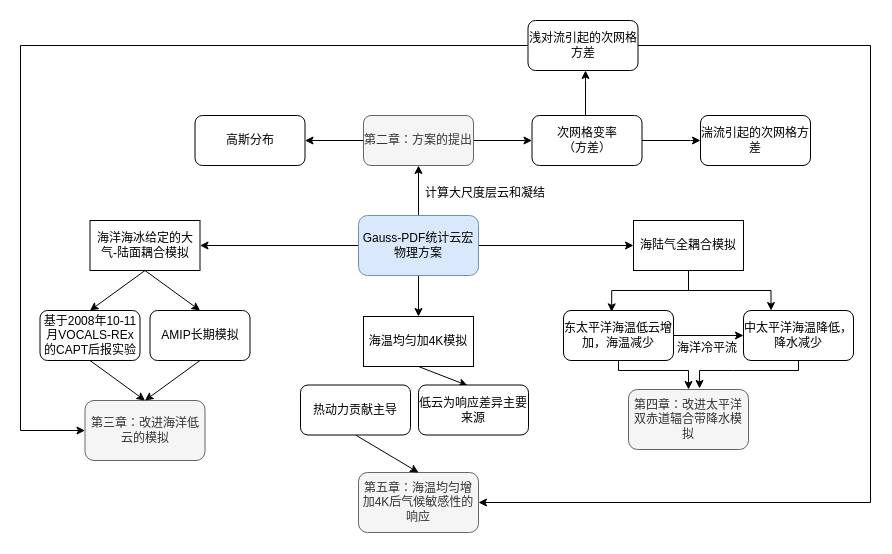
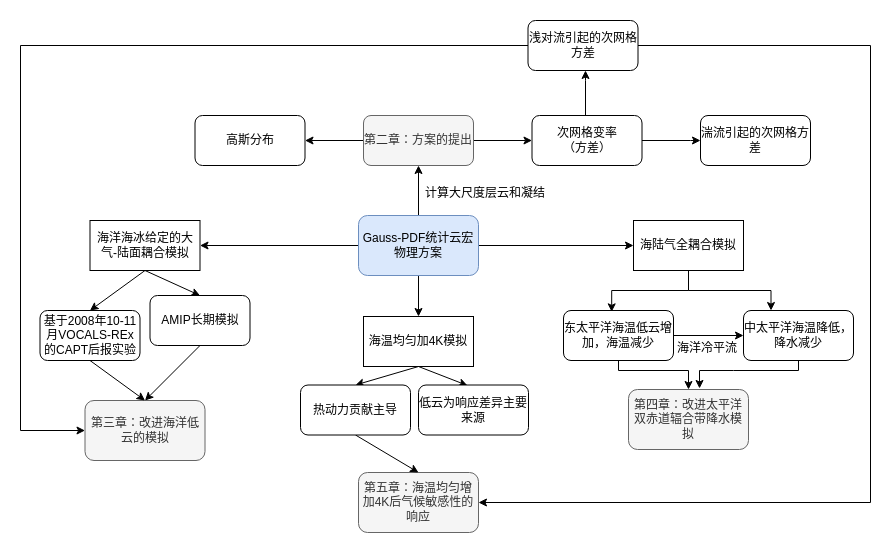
node "AMIP长期模拟": moved (200, 336) -> (200, 321)
edge "海温均匀加4K模拟" -> "热动力贡献主导": added
